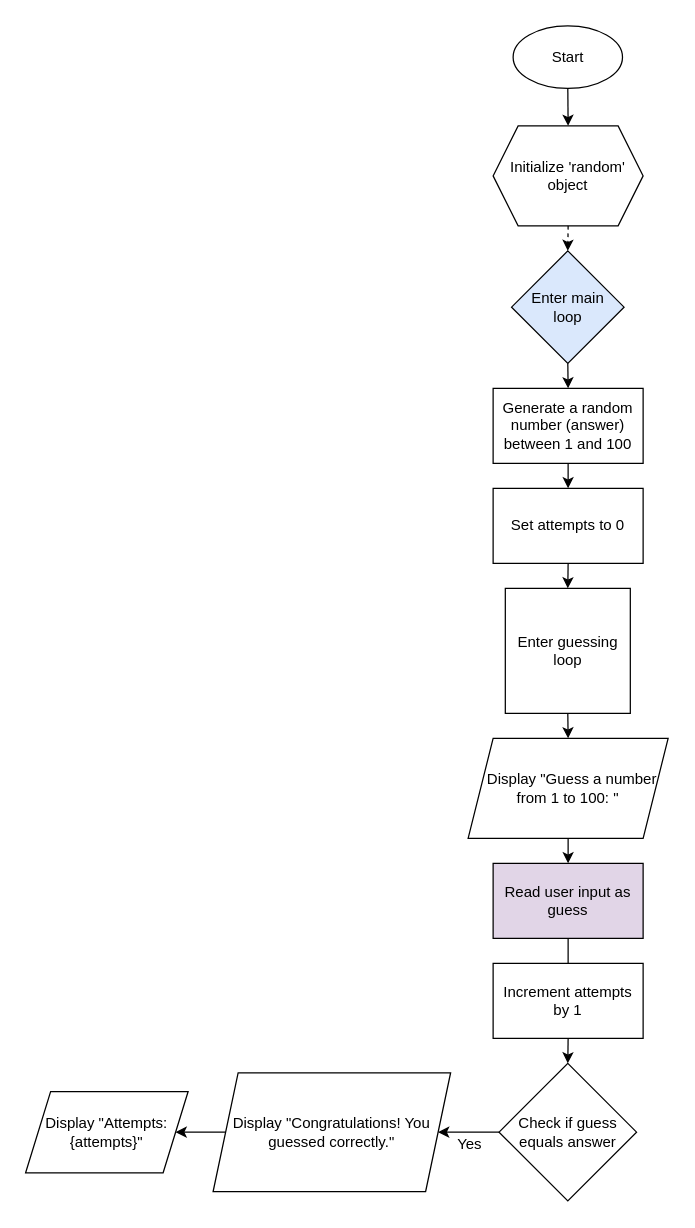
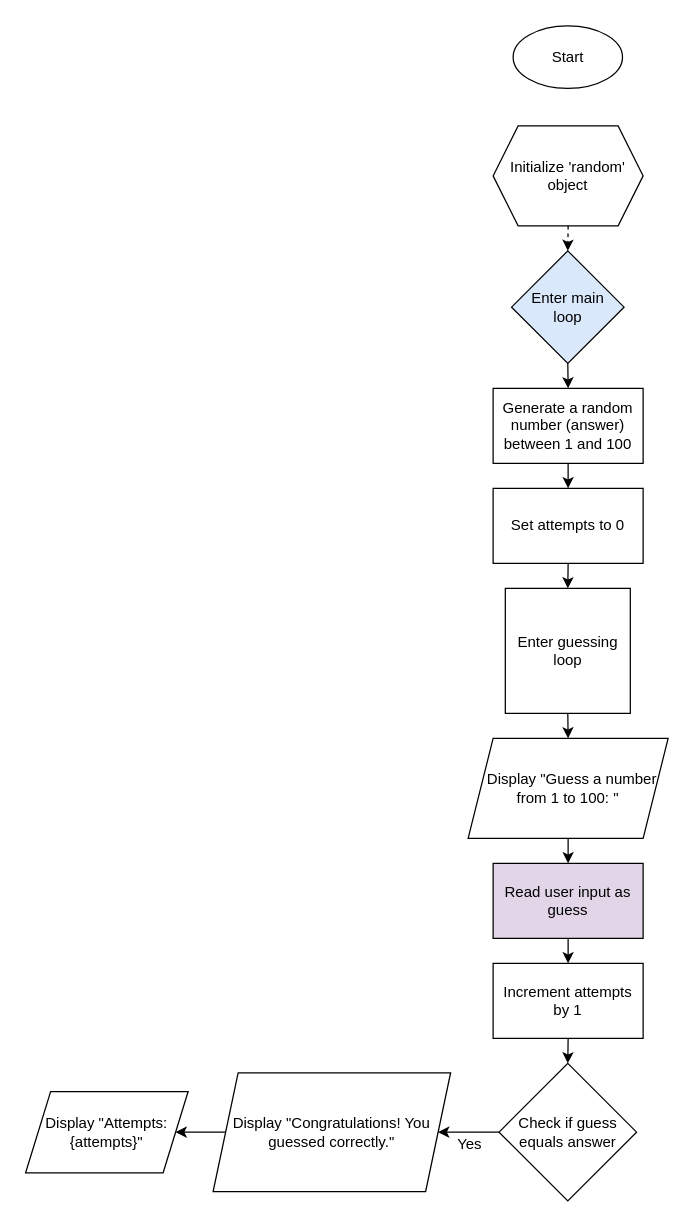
edge "Start" -> "Initialize 'random' object": removed
edge "Read user input as guess" -- "Increment attempts by 1": arrowhead none -> classic
